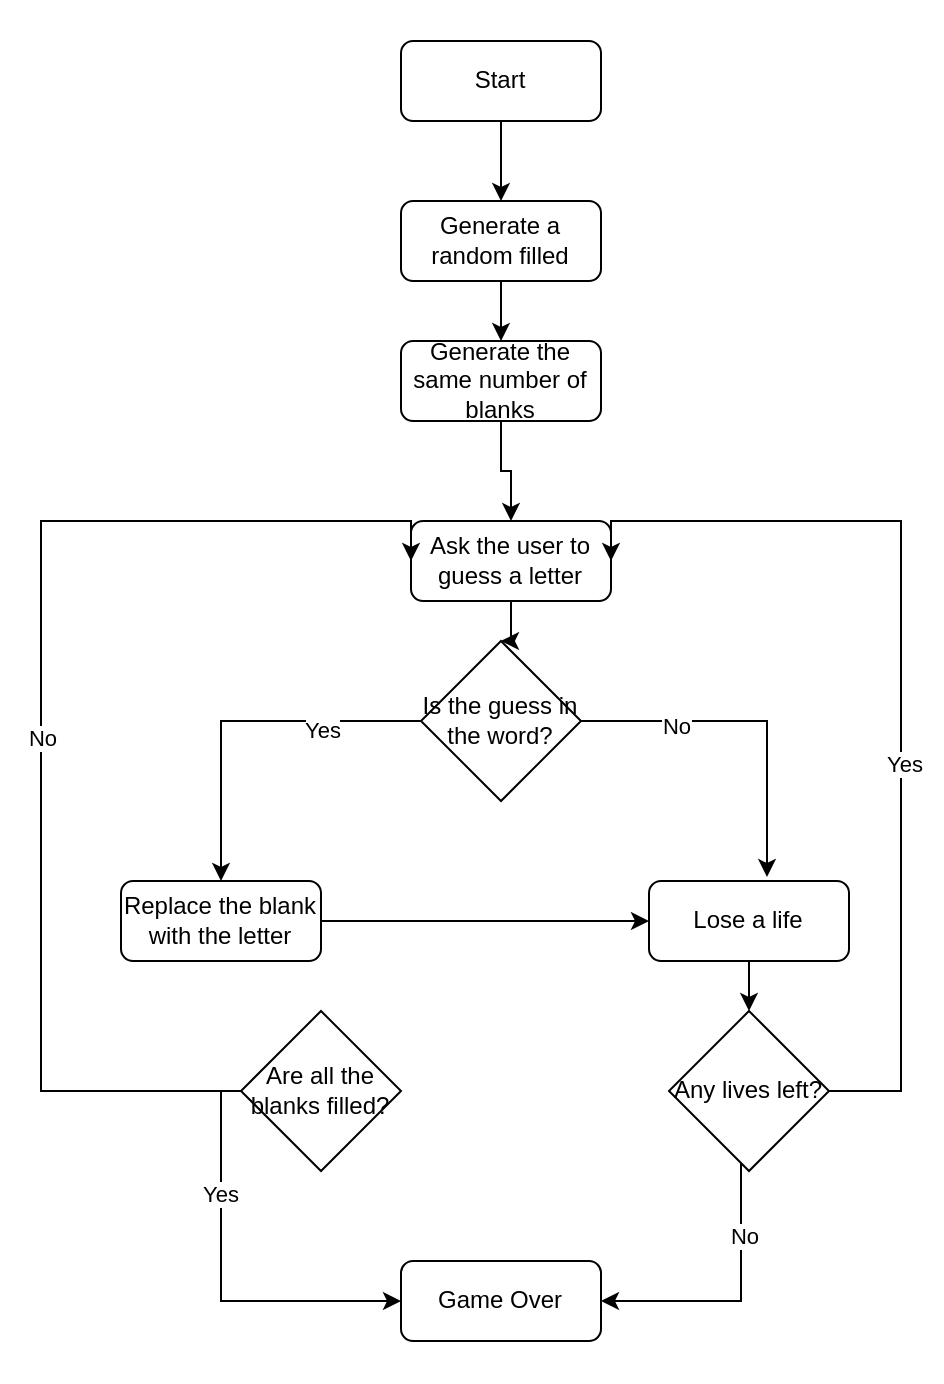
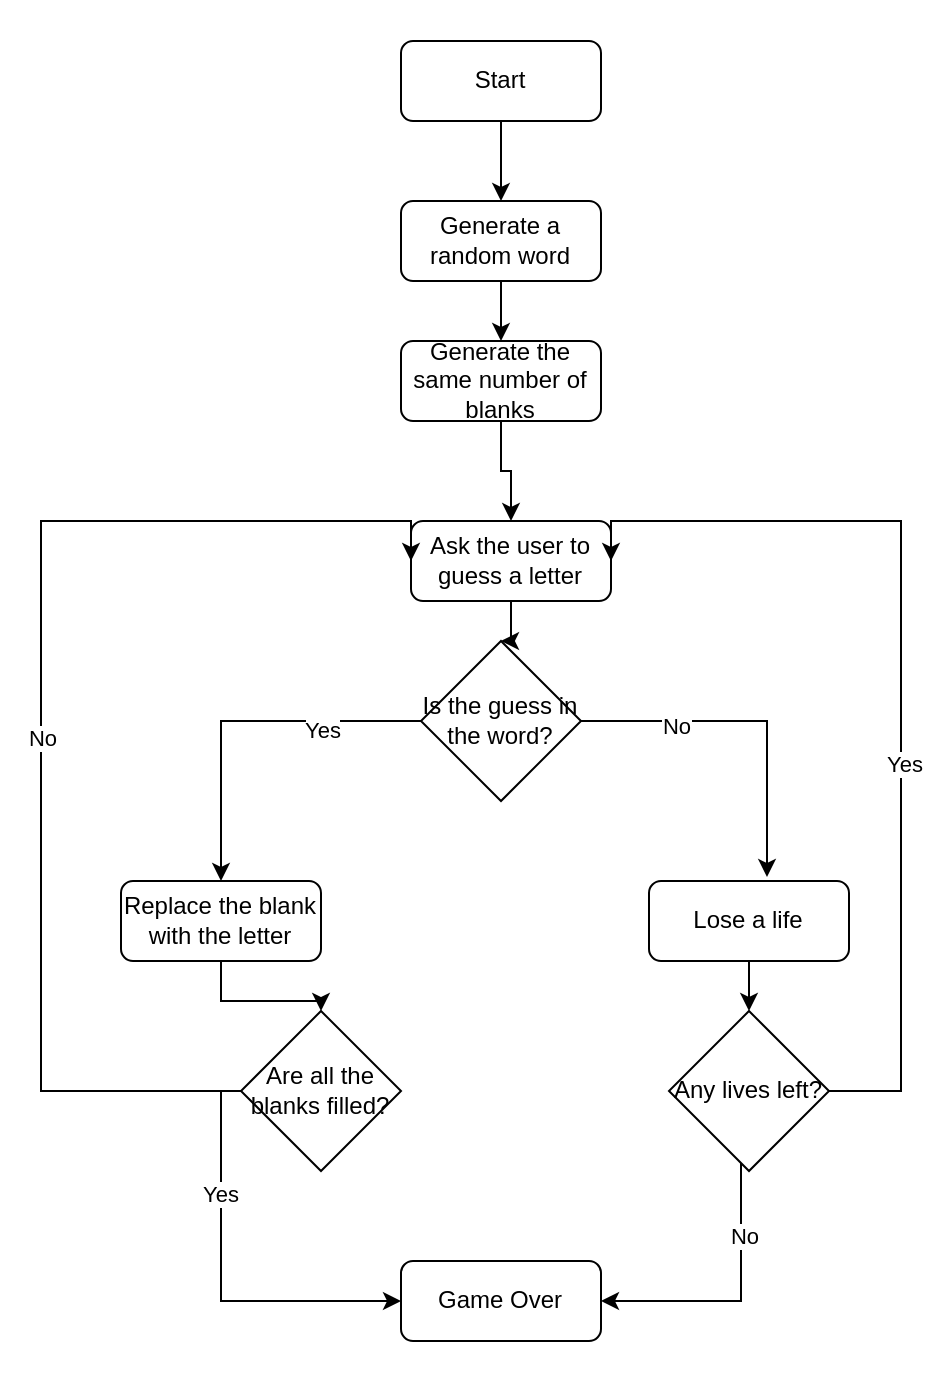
node "Generate a random filled": label "Generate a random filled" -> "Generate a random word"
edge "Replace the blank with the letter" -> "Lose a life": now "Replace the blank with the letter" -> "Are all the blanks filled?"
